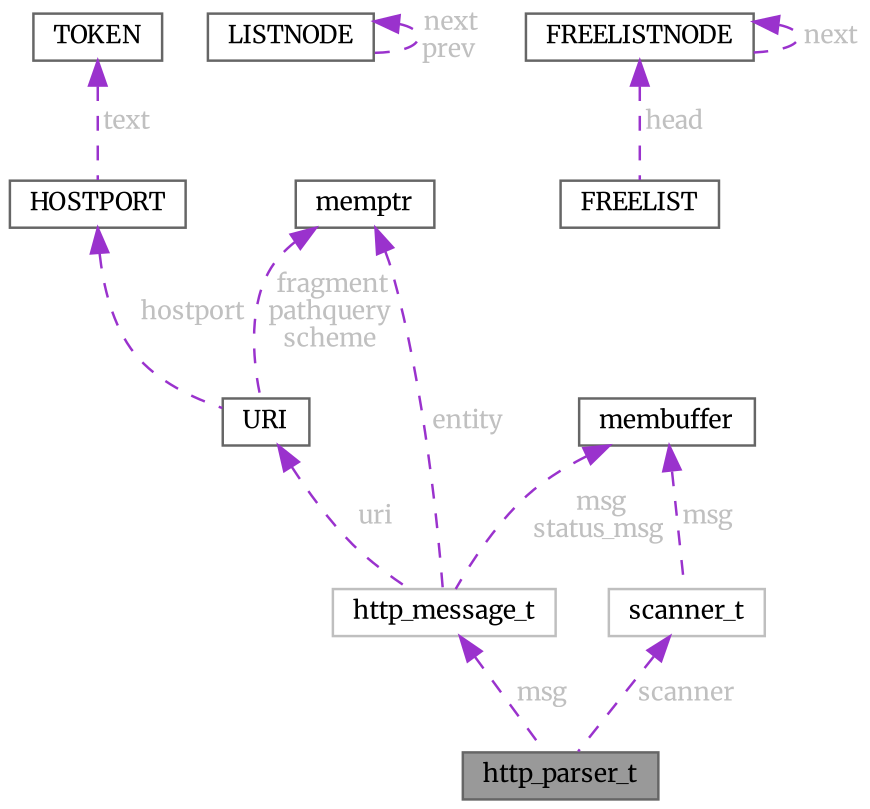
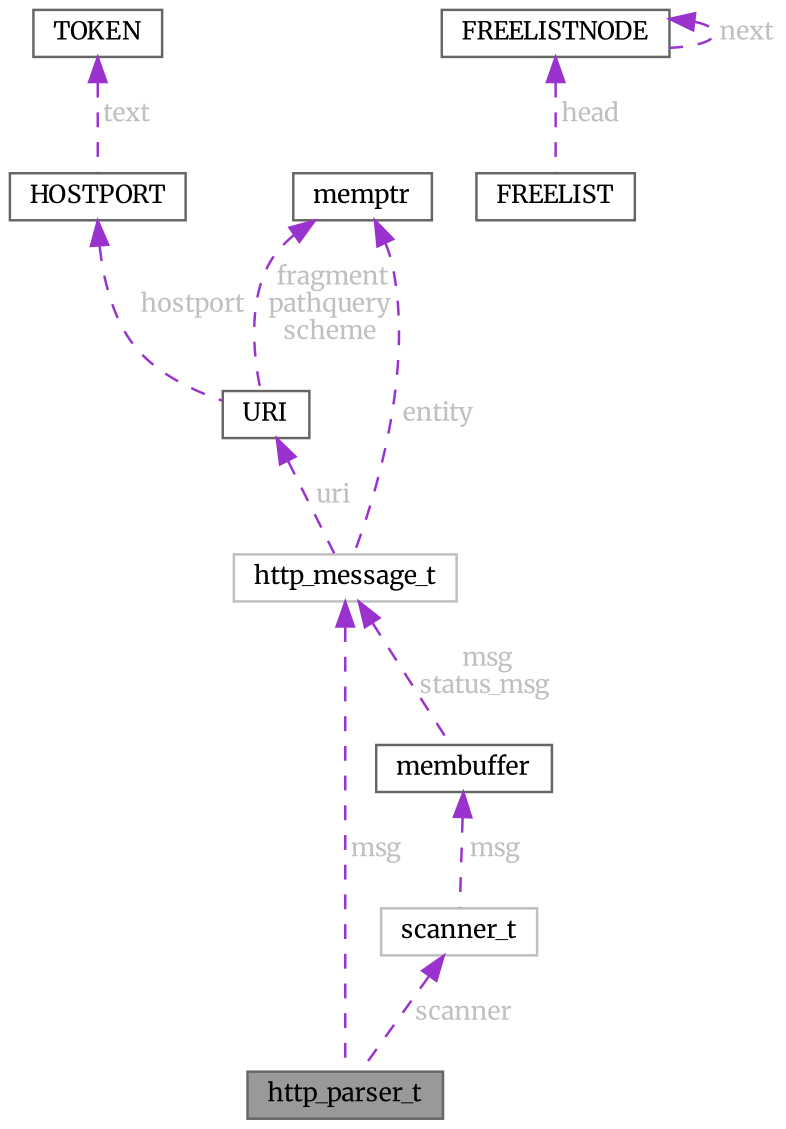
node "LISTNODE": removed
edge "http_message_t" -> "membuffer": reversed
